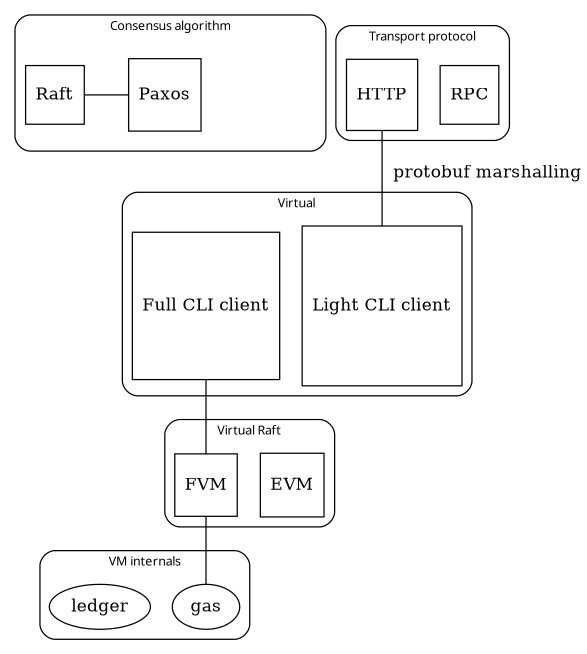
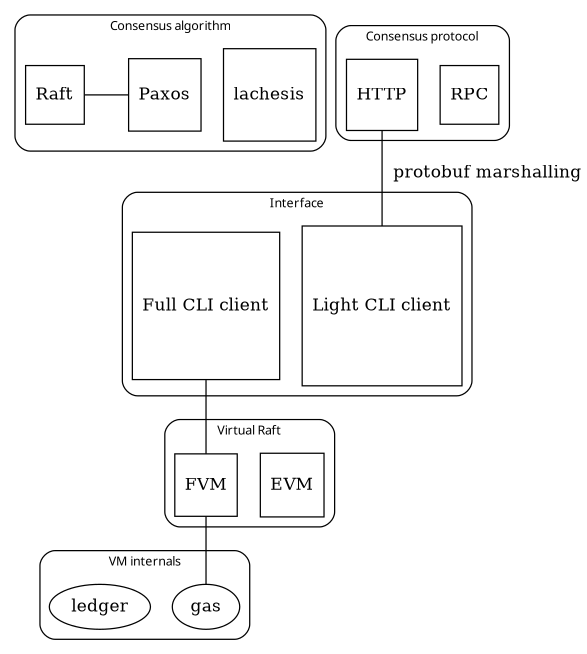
cluster "Transport protocol": label "Transport protocol" -> "Consensus protocol"
node "lachesis": added
cluster "Virtual": label "Virtual" -> "Interface"
